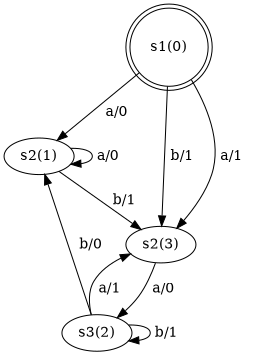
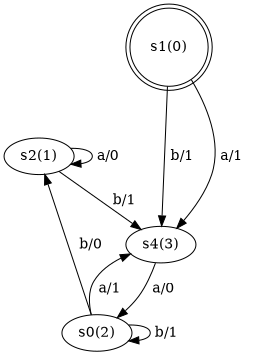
edge "s1(0)" -> "s2(1)": removed, label "a/0"
node "s2(3)": label "s2(3)" -> "s4(3)"
node "s3(2)": label "s3(2)" -> "s0(2)"
